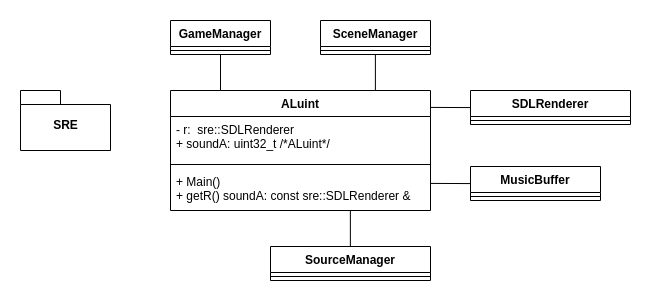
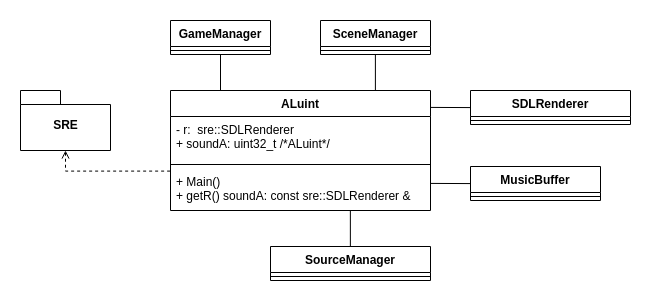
edge "+ Main() + getR() soundA: const sre::SDLRenderer &" -> "SRE": added
